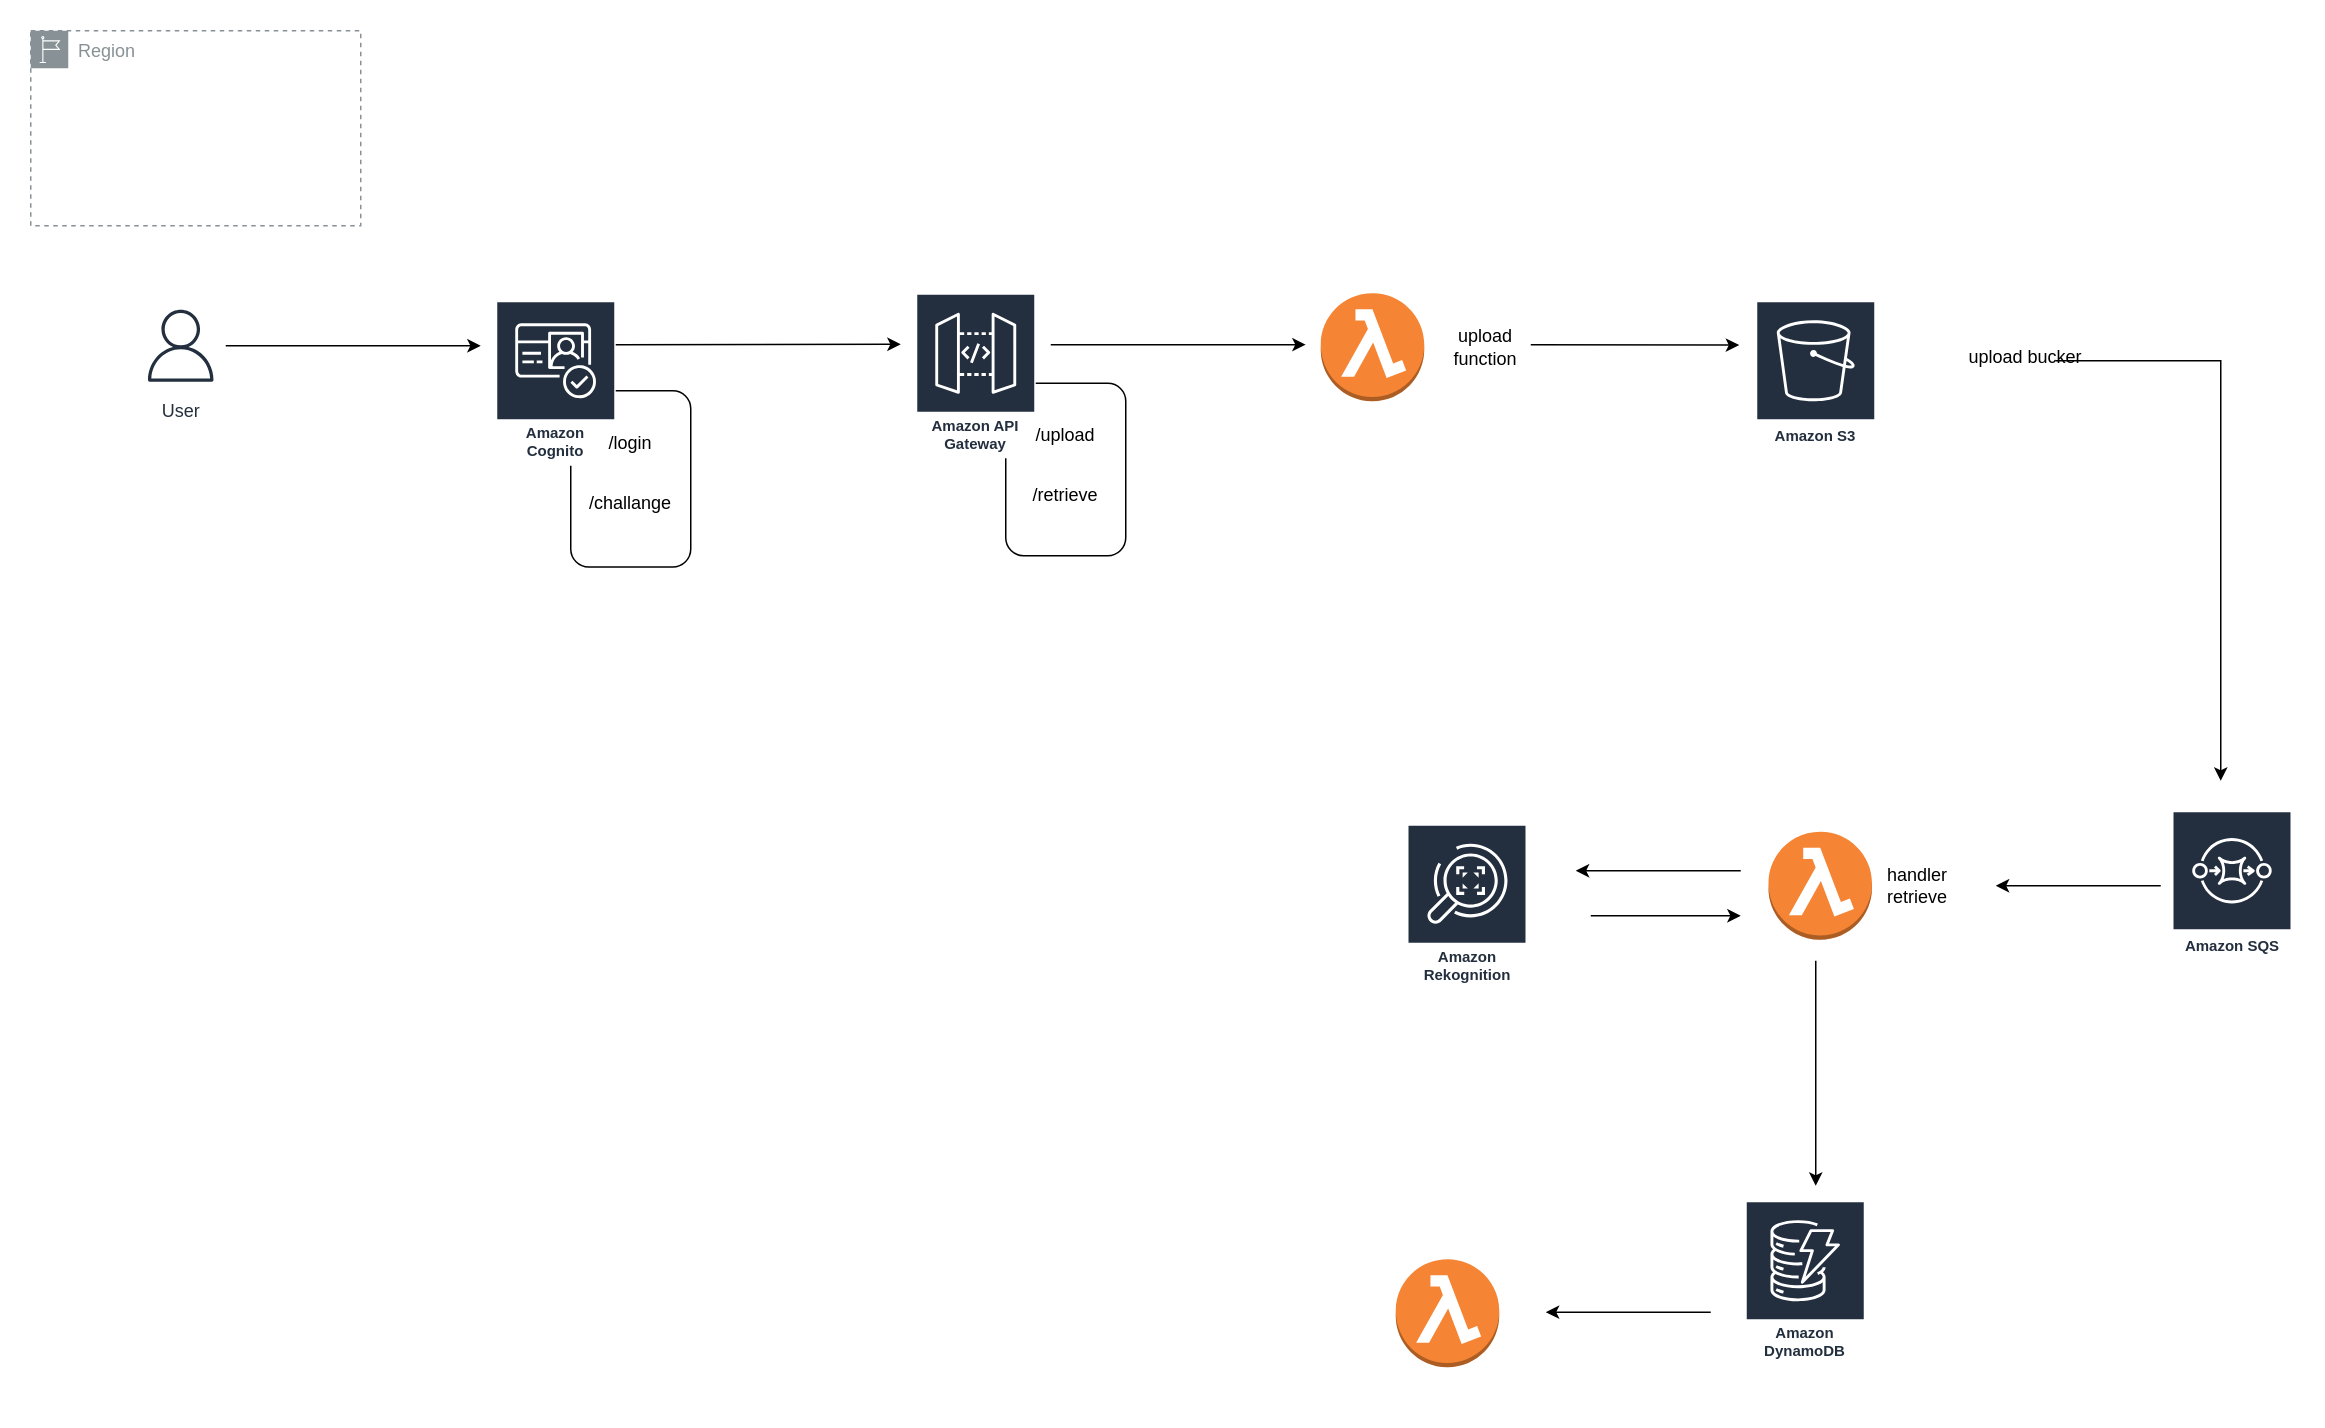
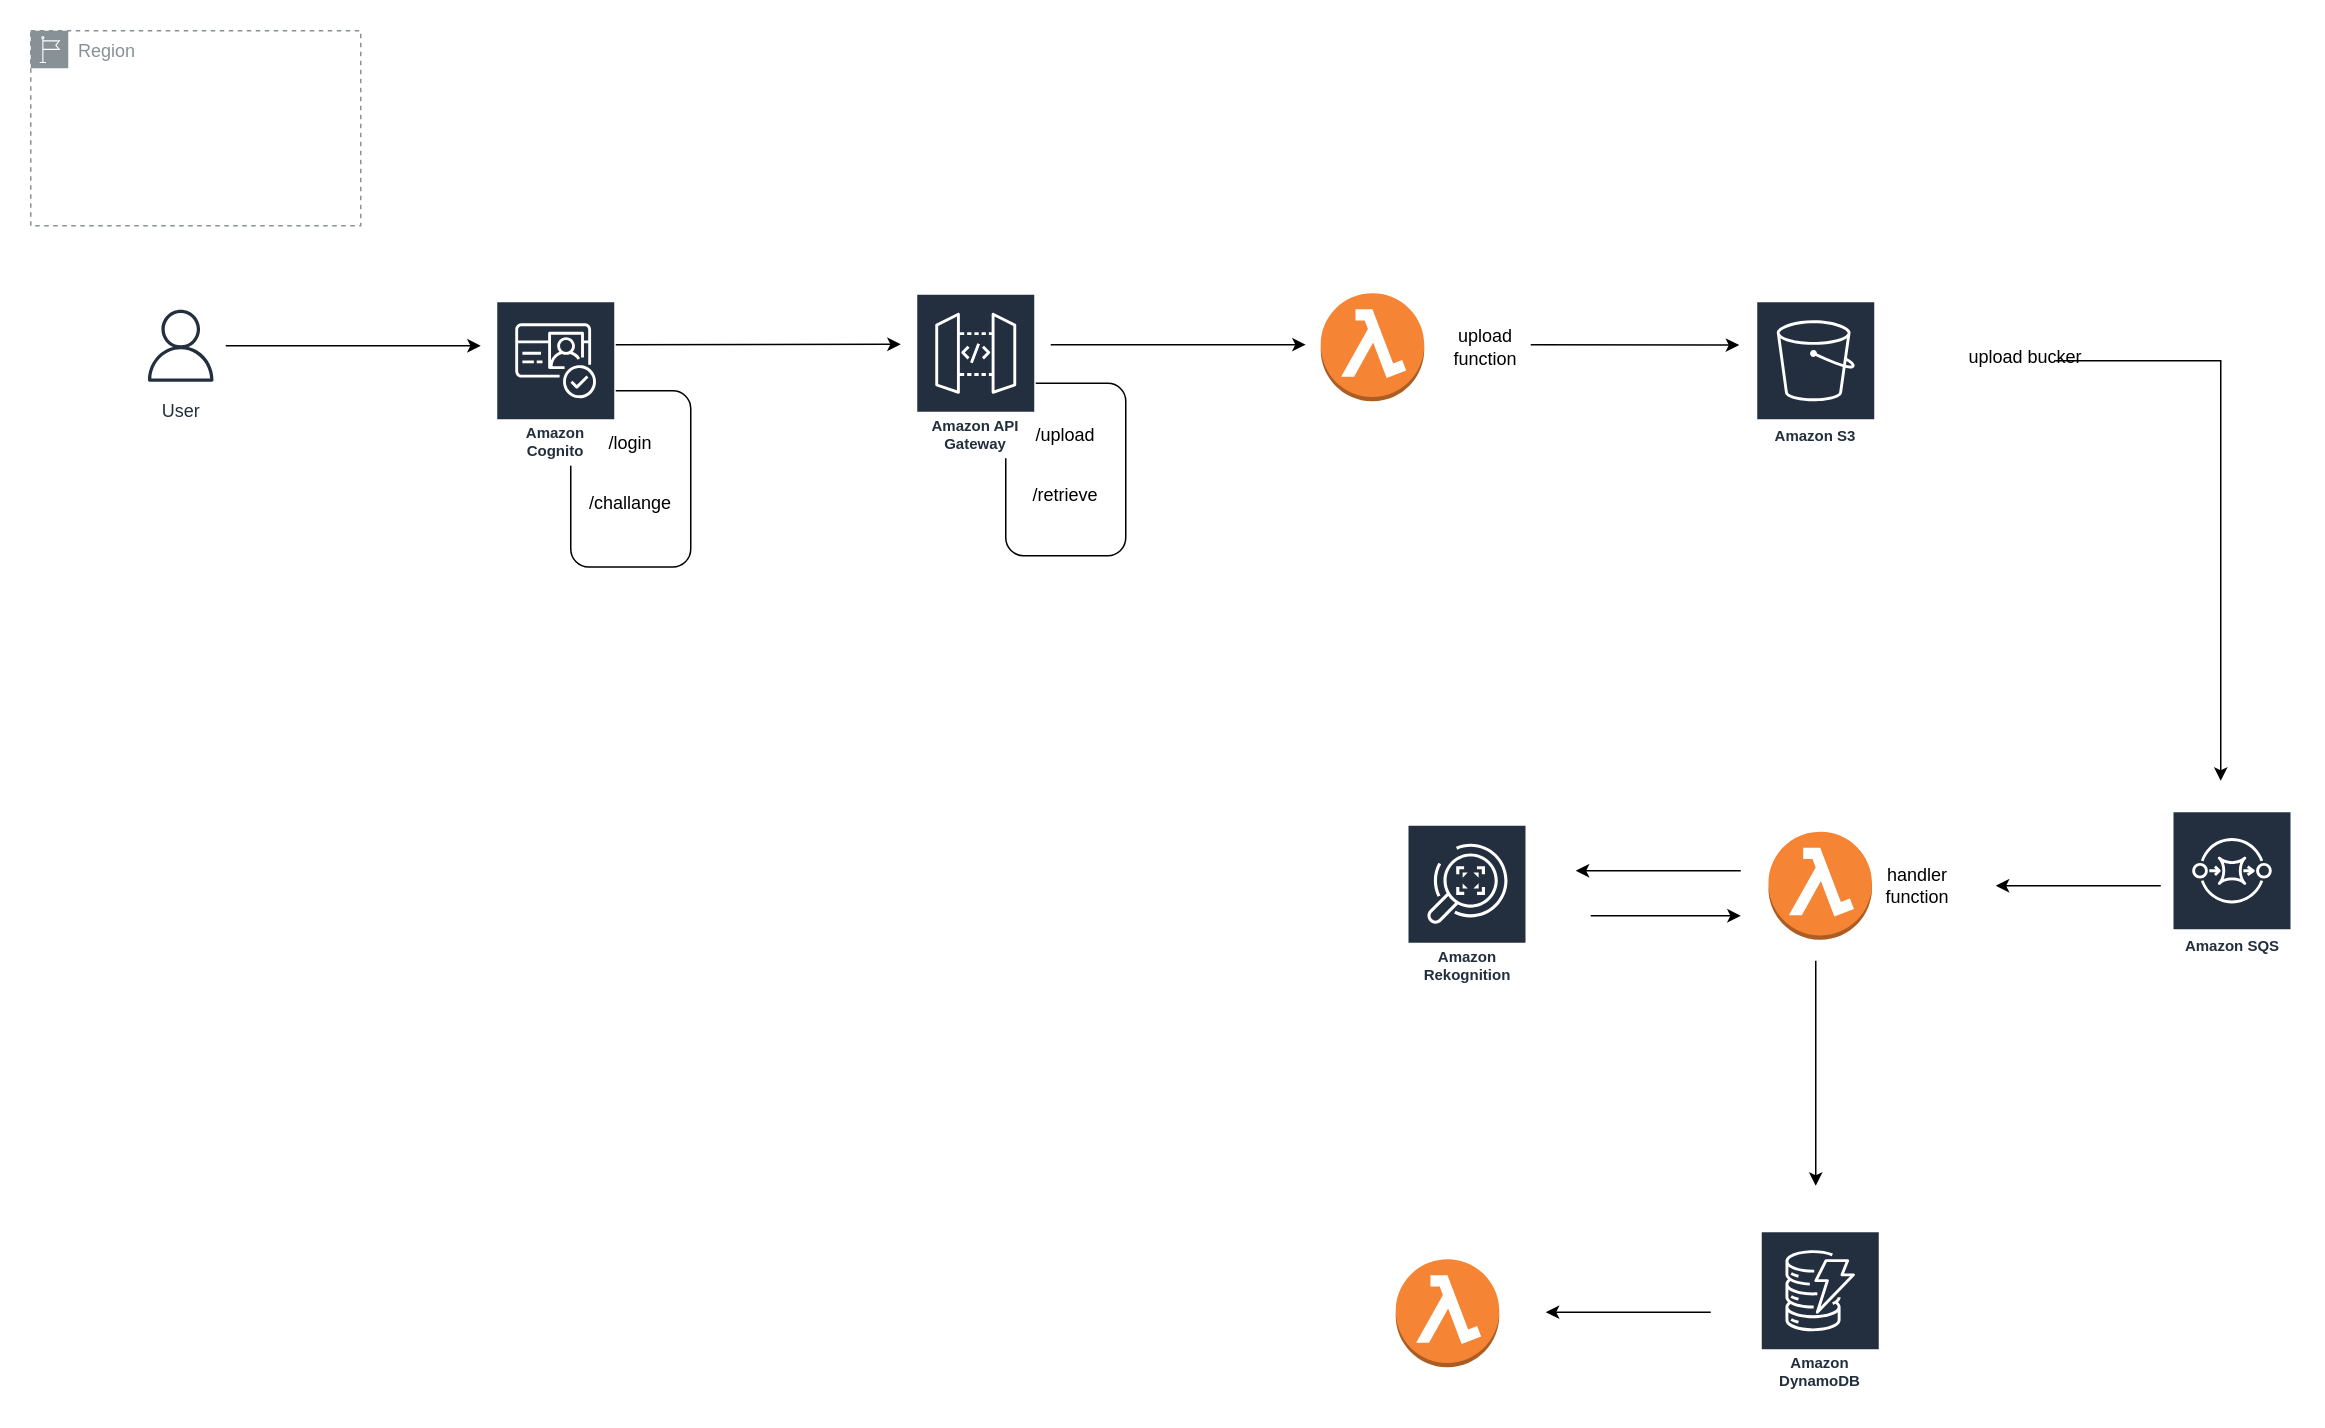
node "handler retrieve": label "handler retrieve" -> "handler function"
node "Amazon DynamoDB": moved (1805, 1283) -> (1820, 1313)
